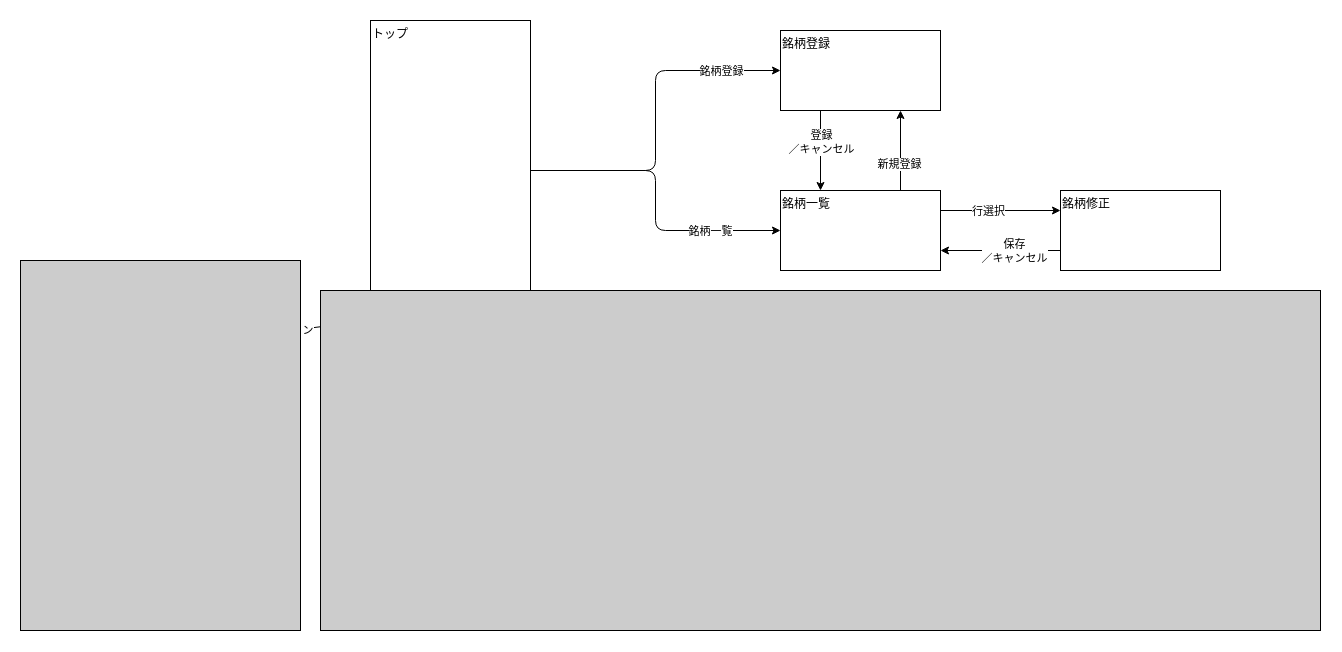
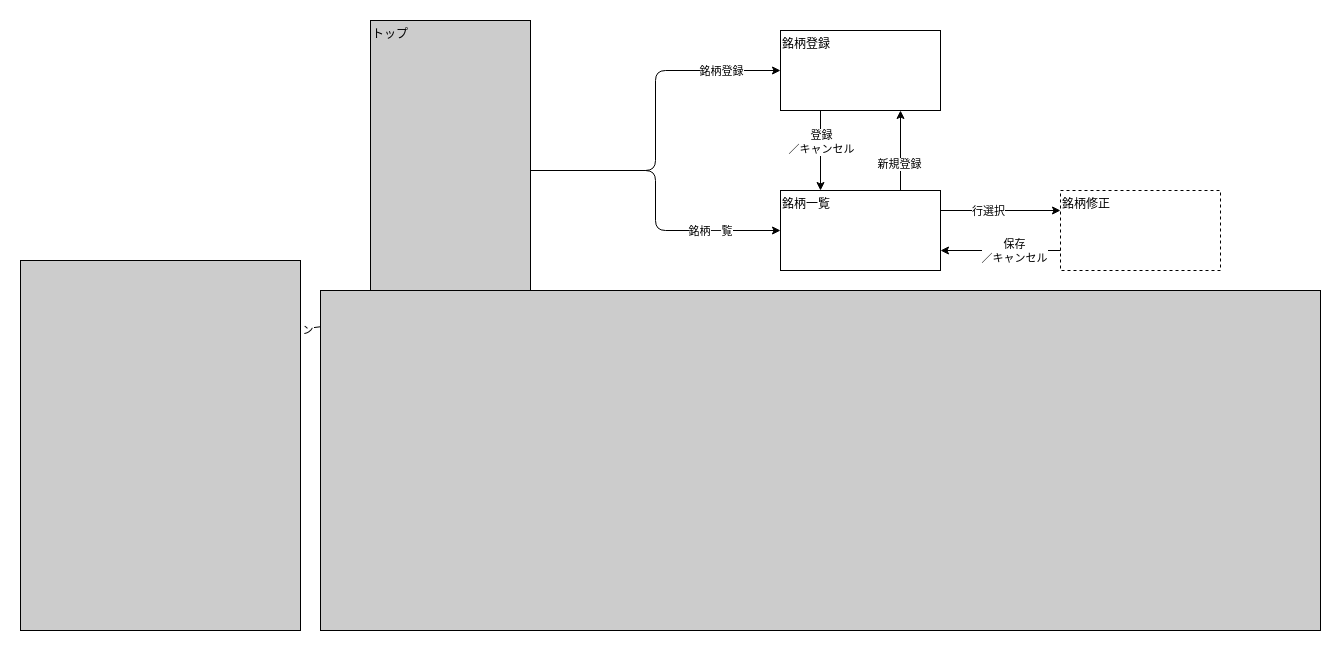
node "トップ": fillcolor #ffffff -> #cccccc
node "銘柄修正": style solid -> dashed
